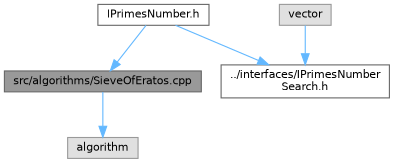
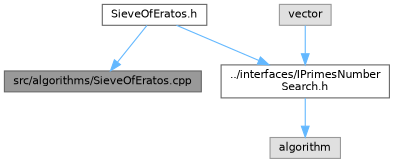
node "IPrimesNumber.h": label "IPrimesNumber.h" -> "SieveOfEratos.h"
edge "src/algorithms/SieveOfEratos.cpp" -> "algorithm": now "../interfaces/IPrimesNumber Search.h" -> "algorithm"
